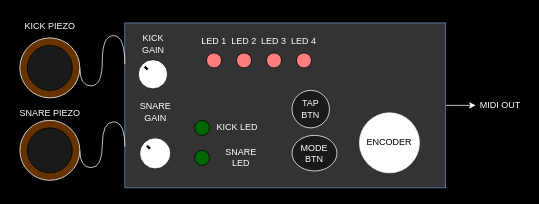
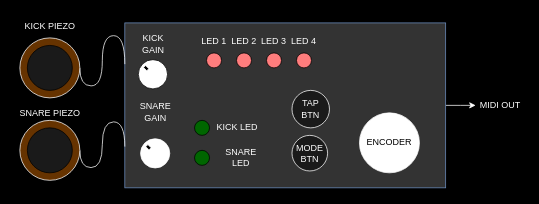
node "MODE BTN": size 45x36 -> 36x36
